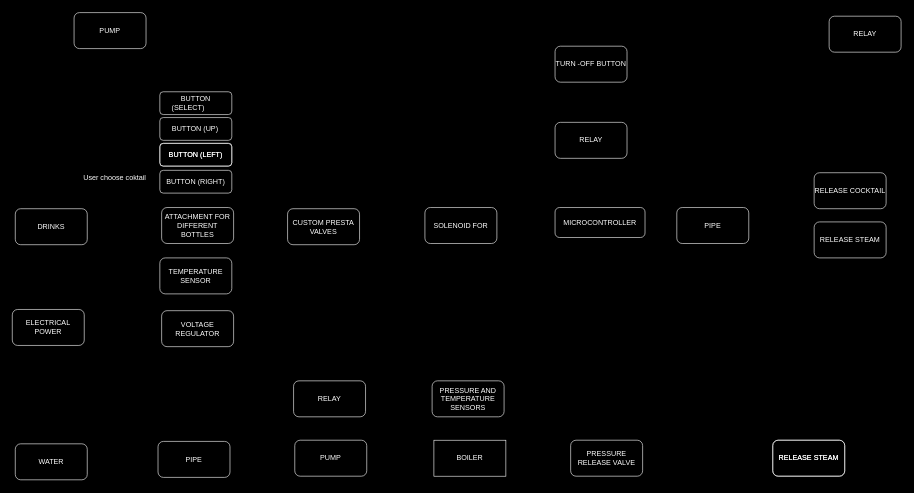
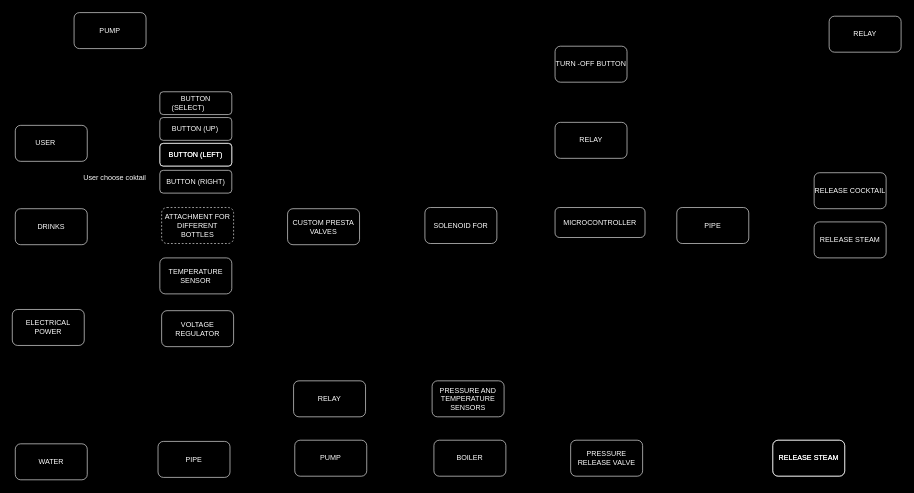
node "USER": added
node "ATTACHMENT FOR DIFFERENT BOTTLES": style solid -> dashed
node "BOILER": shape rectangle -> rounded rectangle
